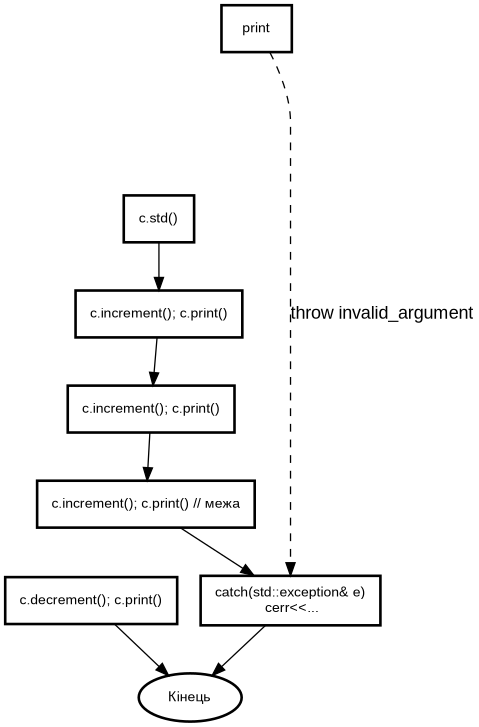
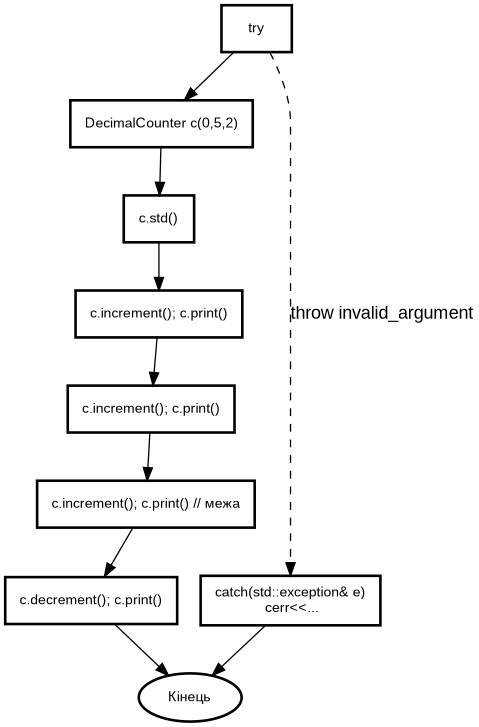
node "print": label "print" -> "try"
node "DecimalCounter c(0,5,2)": added
edge "c.increment(); c.print() // межа" -> "catch(std::exception& e) cerr<<...": now "c.increment(); c.print() // межа" -> "c.decrement(); c.print()"
